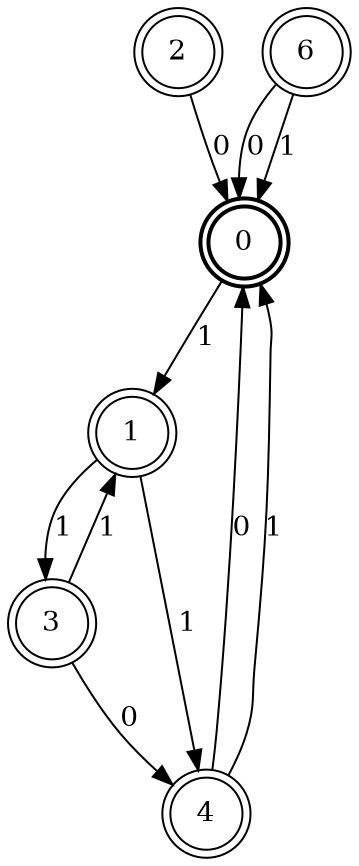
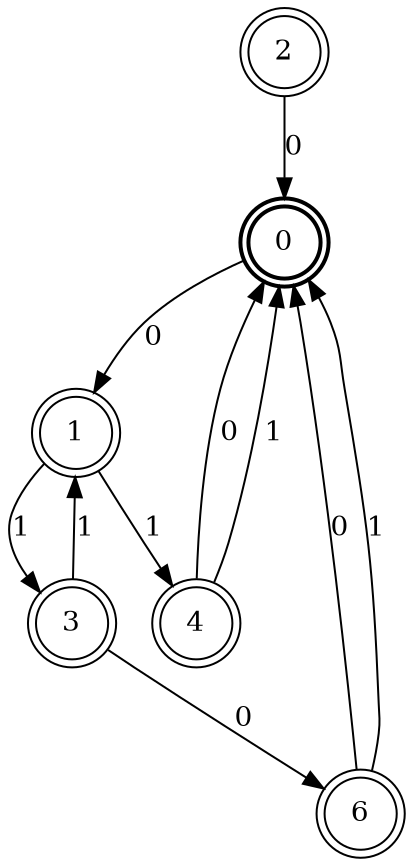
edge "0" -> "1": label "1" -> "0"
edge "3" -> "4": now "3" -> "6"
